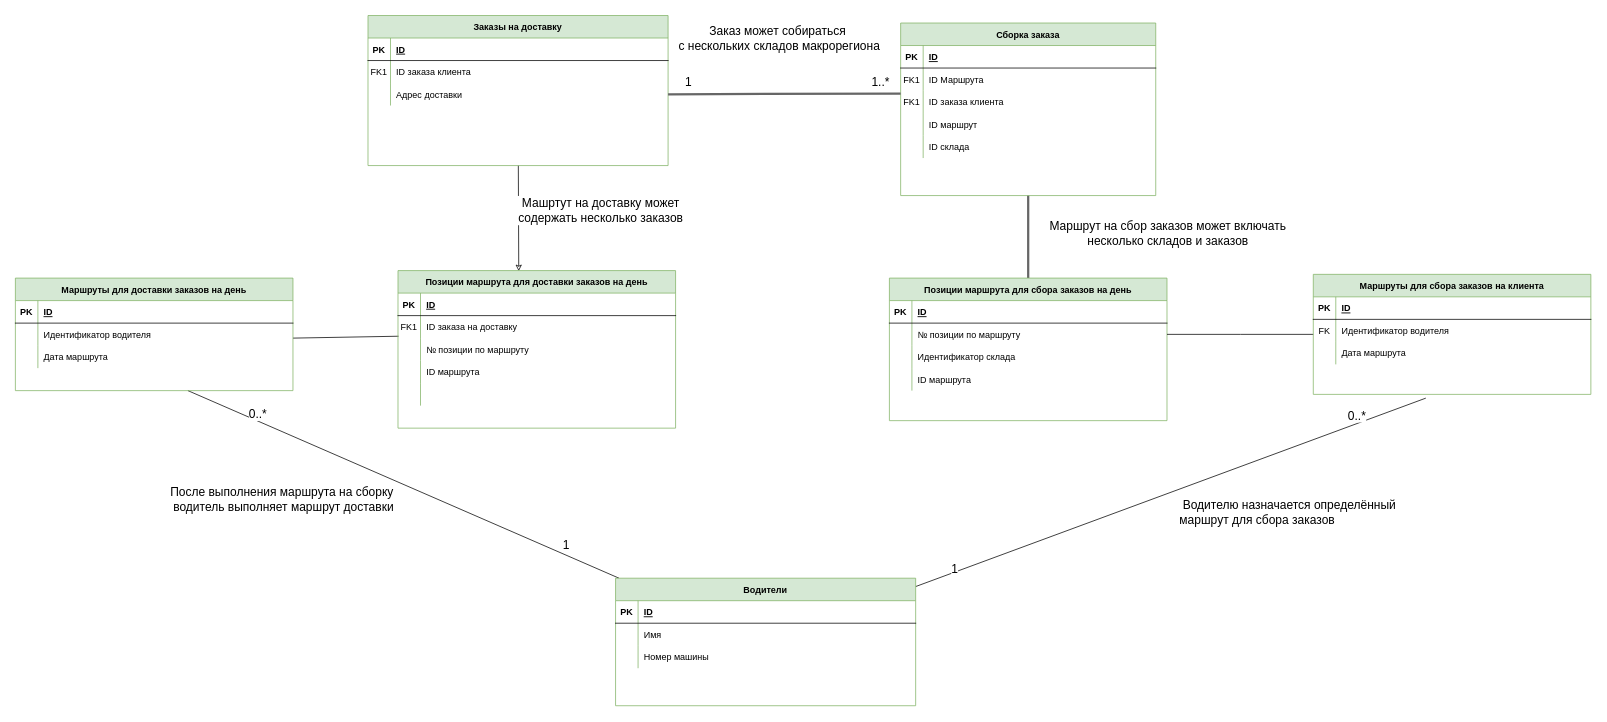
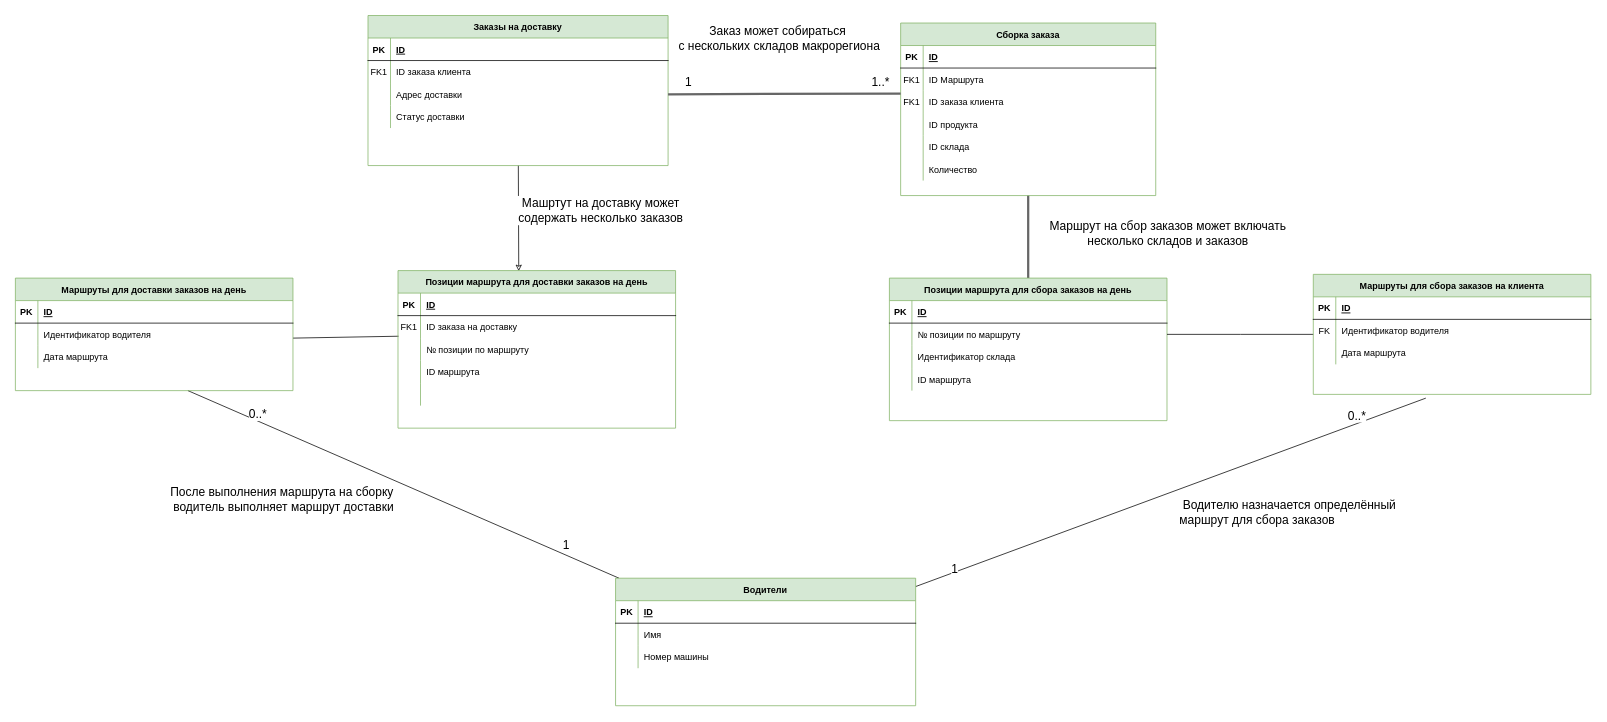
node "Статус доставки": added
node "ID маршрут": label "ID маршрут" -> "ID продукта"
node "Количество": added
